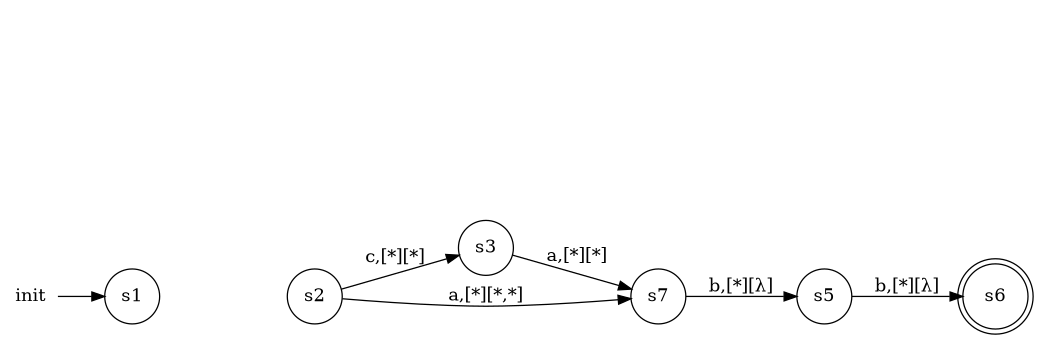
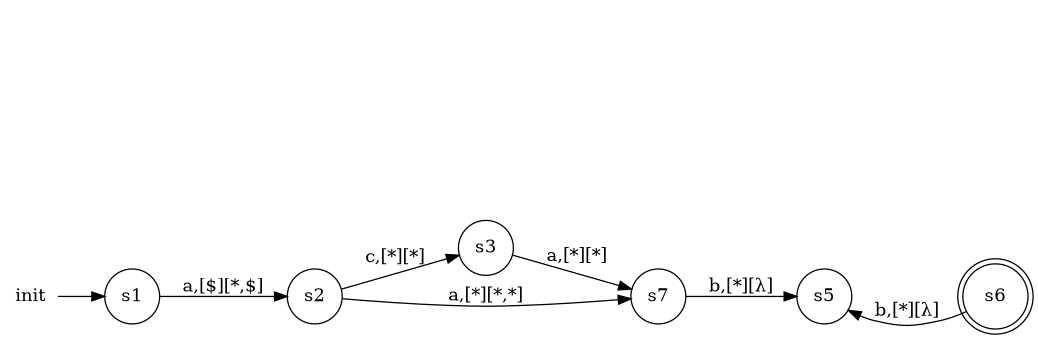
edge "s1" -> "s2": added, label "a,[$][*,$]"
edge "s5" -> "s6": reversed
